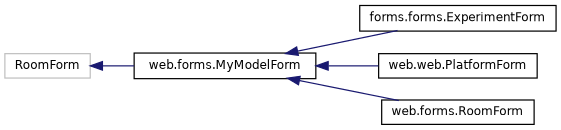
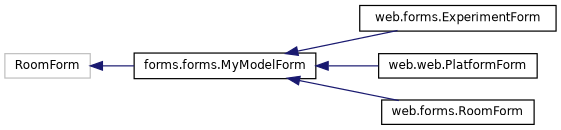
node "forms.forms.ExperimentForm": label "forms.forms.ExperimentForm" -> "web.forms.ExperimentForm"
node "web.forms.MyModelForm": label "web.forms.MyModelForm" -> "forms.forms.MyModelForm"
